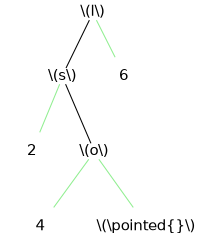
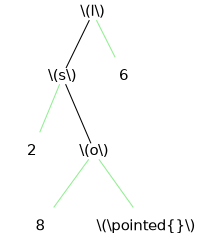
node "4": label "4" -> "8"
